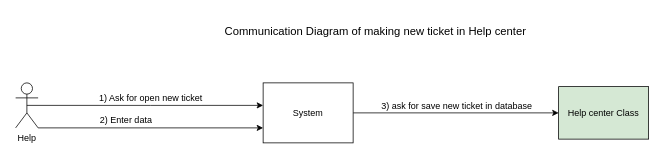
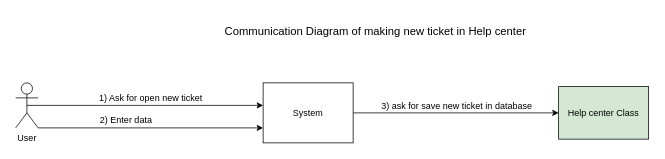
node "Help": label "Help" -> "User"
